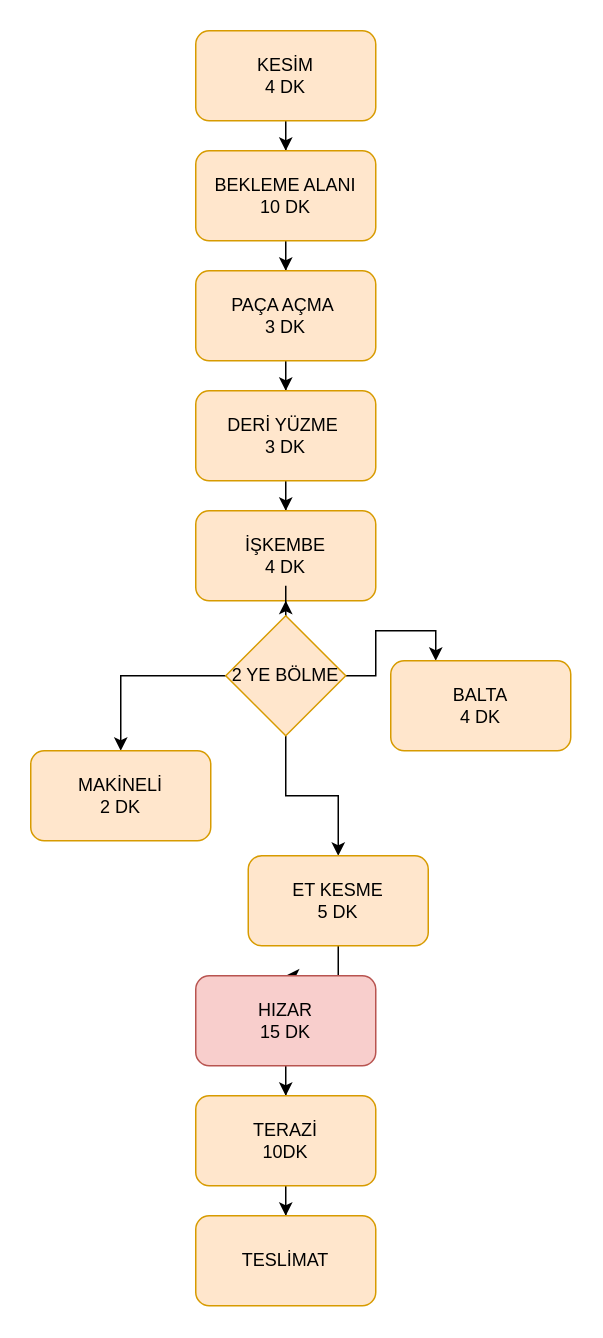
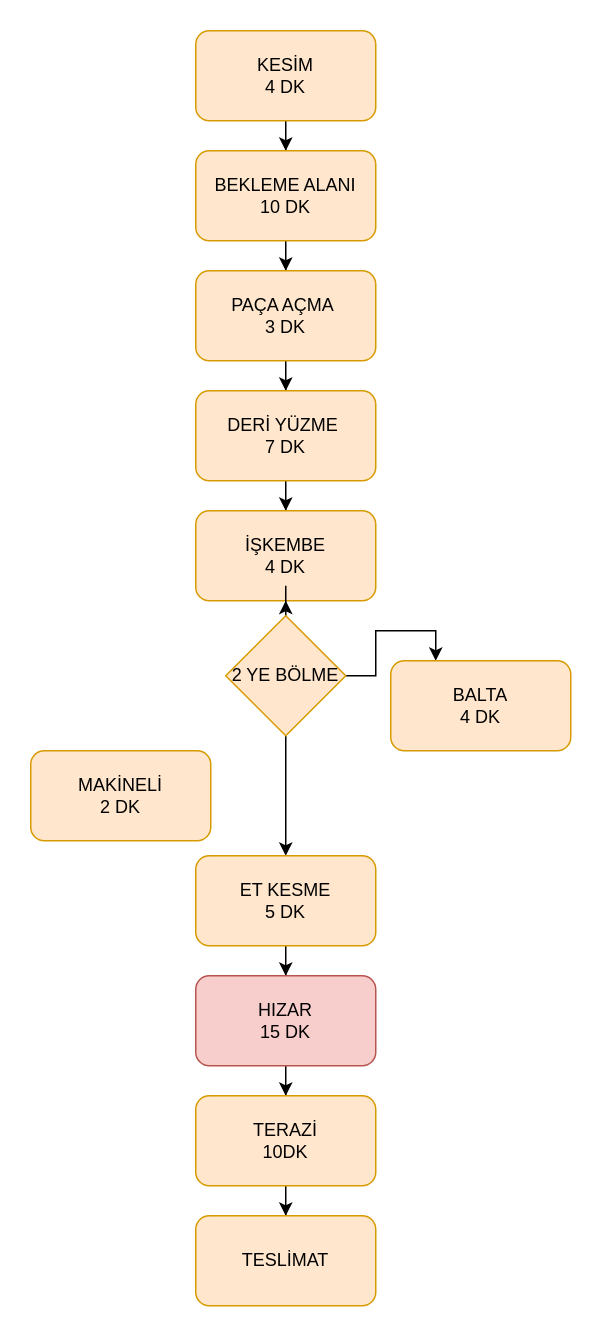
node "DERİ YÜZME 3 DK": label "DERİ YÜZME 3 DK" -> "DERİ YÜZME 7 DK"
edge "2 YE BÖLME" -> "MAKİNELİ 2 DK": removed
node "ET KESME 5 DK": moved (338, 901) -> (286, 901)
